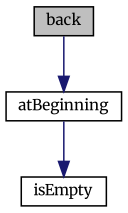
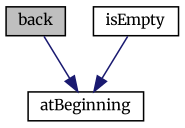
edge "atBeginning" -> "isEmpty": reversed
